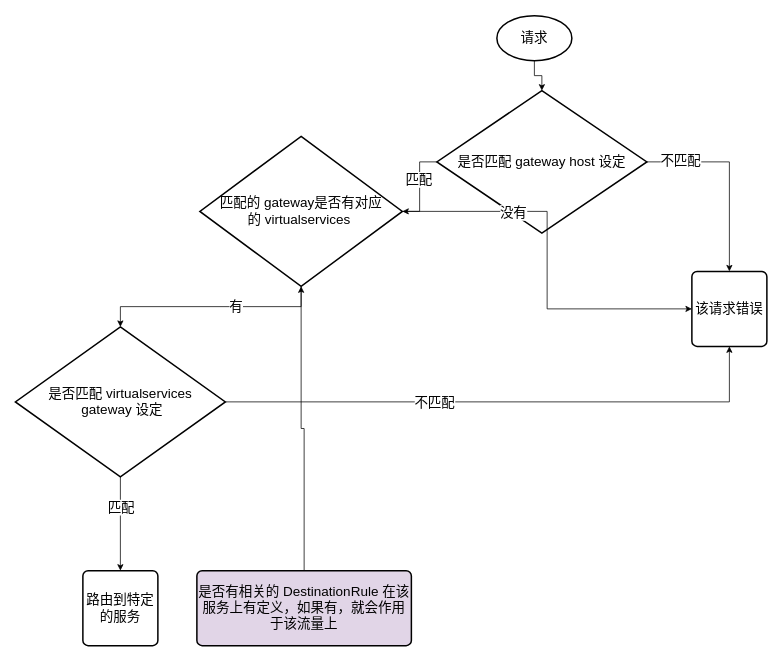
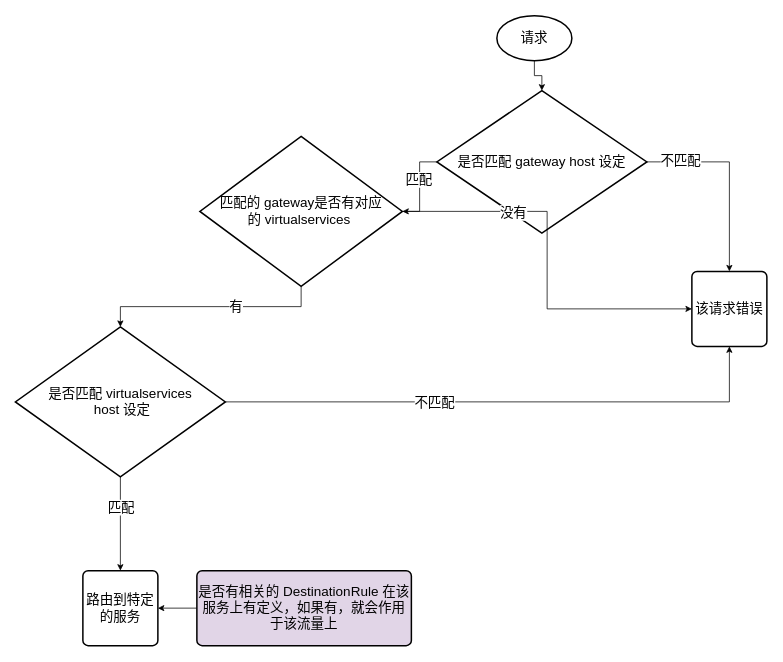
node "是否匹配 virtualservices gateway 设定": label "是否匹配 virtualservices gateway 设定" -> "是否匹配 virtualservices host 设定"
edge "是否有相关的 DestinationRule 在该服务上有定义，如果有，就会作用于该流量上" -> "匹配的 gateway是否有对应的 virtualservices": now "是否有相关的 DestinationRule 在该服务上有定义，如果有，就会作用于该流量上" -> "路由到特定的服务"
